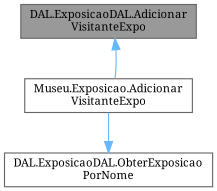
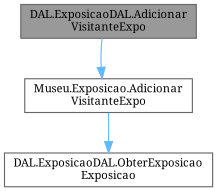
edge "Museu.Exposicao.Adicionar VisitanteExpo" -> "DAL.ExposicaoDAL.Adicionar VisitanteExpo": reversed
node "DAL.ExposicaoDAL.ObterExposicao PorNome": label "DAL.ExposicaoDAL.ObterExposicao PorNome" -> "DAL.ExposicaoDAL.ObterExposicao Exposicao"
